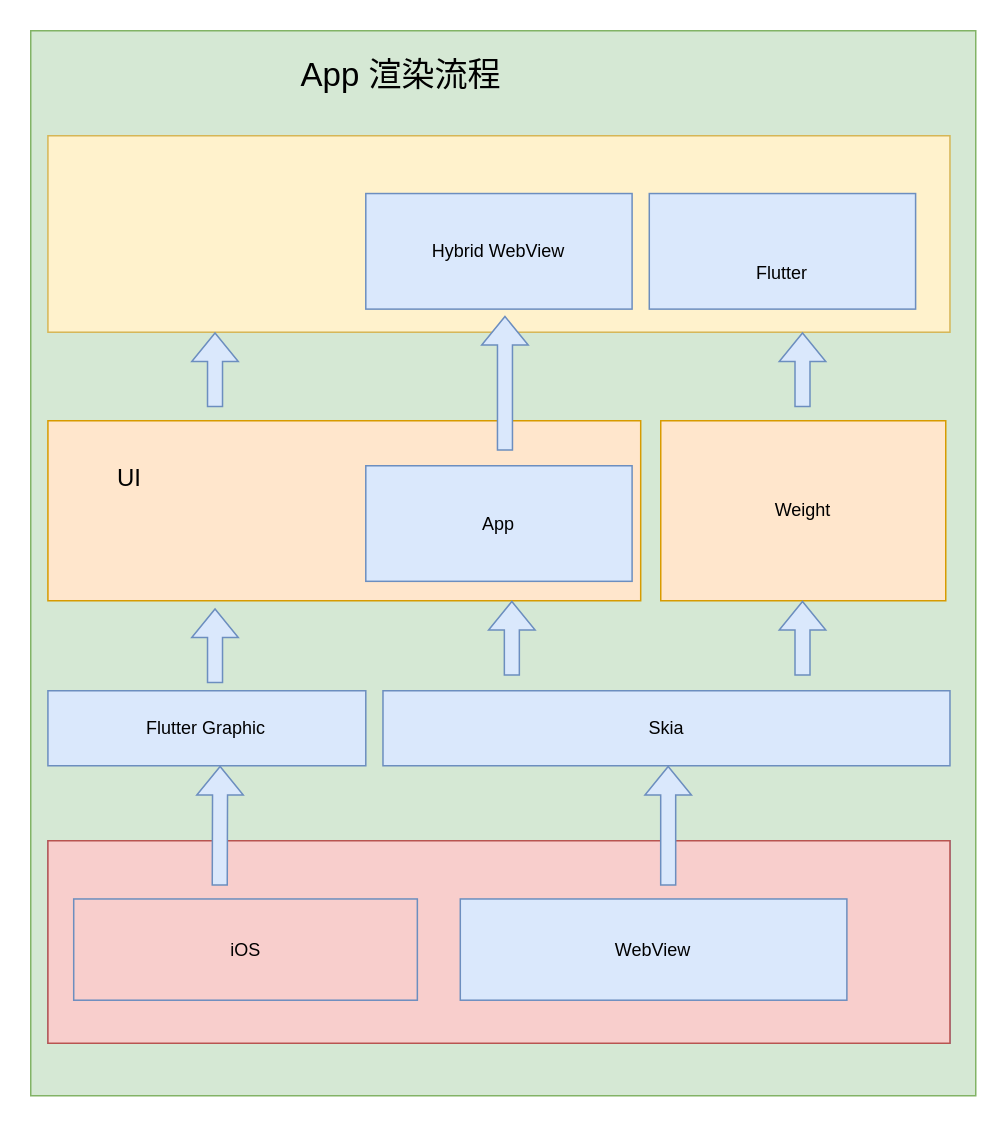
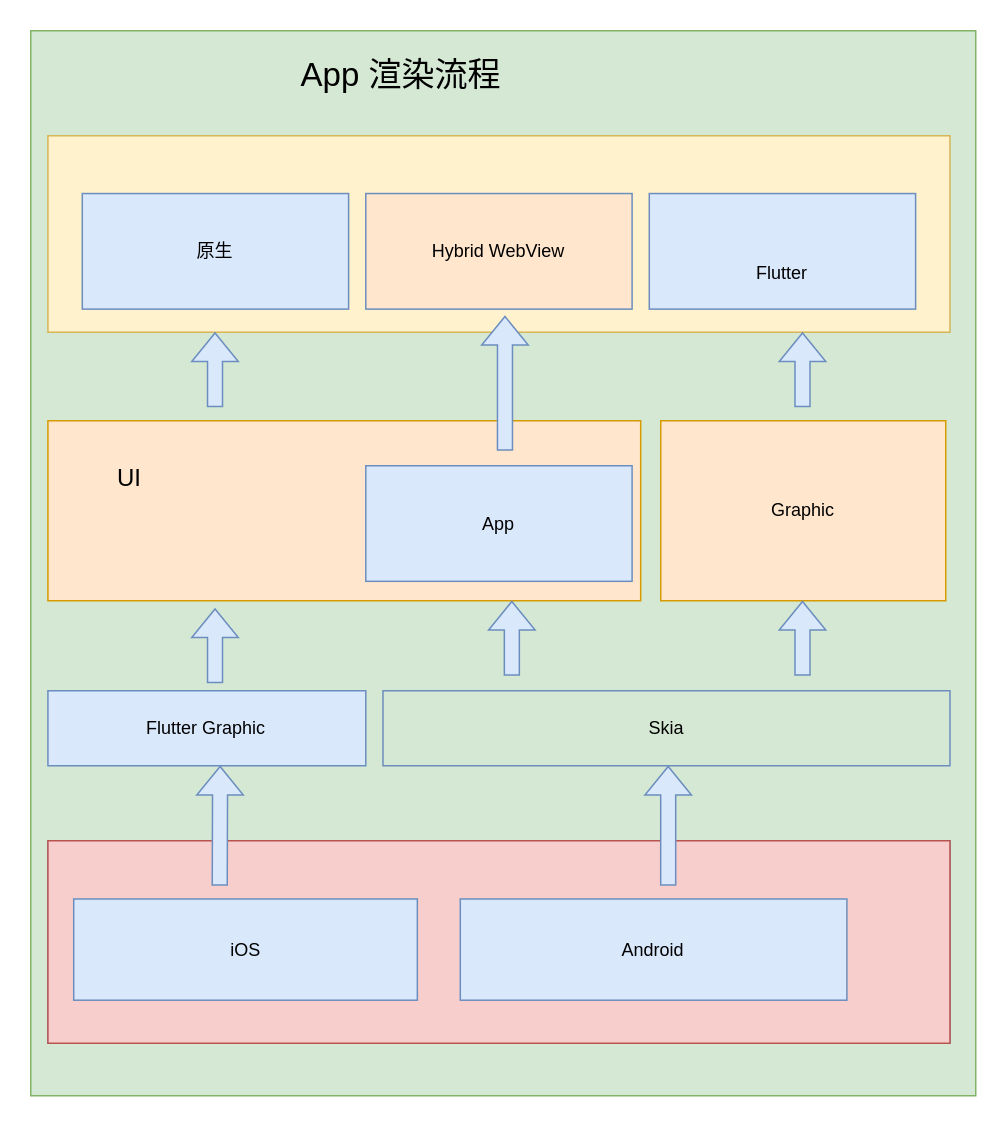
node "原生": added
node "Hybrid WebView": fillcolor #dae8fc -> #ffe6cc
node "Weight": label "Weight" -> "Graphic"
node "Skia": fillcolor #dae8fc -> #d5e8d4
node "iOS": fillcolor #f8cecc -> #dae8fc
node "WebView": label "WebView" -> "Android"
